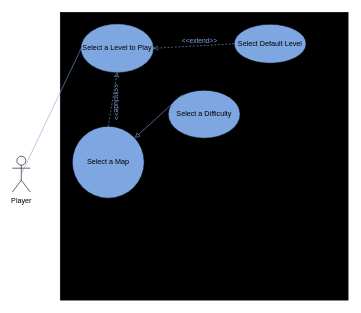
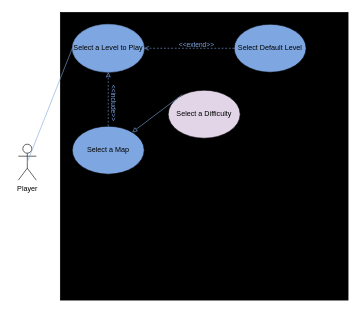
node "Select Default Level": size 72x39 -> 72x48
node "Select a Level to Play": moved (117, 48) -> (108, 48)
node "Select a Difficulty": fillcolor #7ea6e0 -> #e1d5e7
node "Select a Map": size 72x72 -> 72x48
node "Player": moved (21, 174) -> (27, 162)
